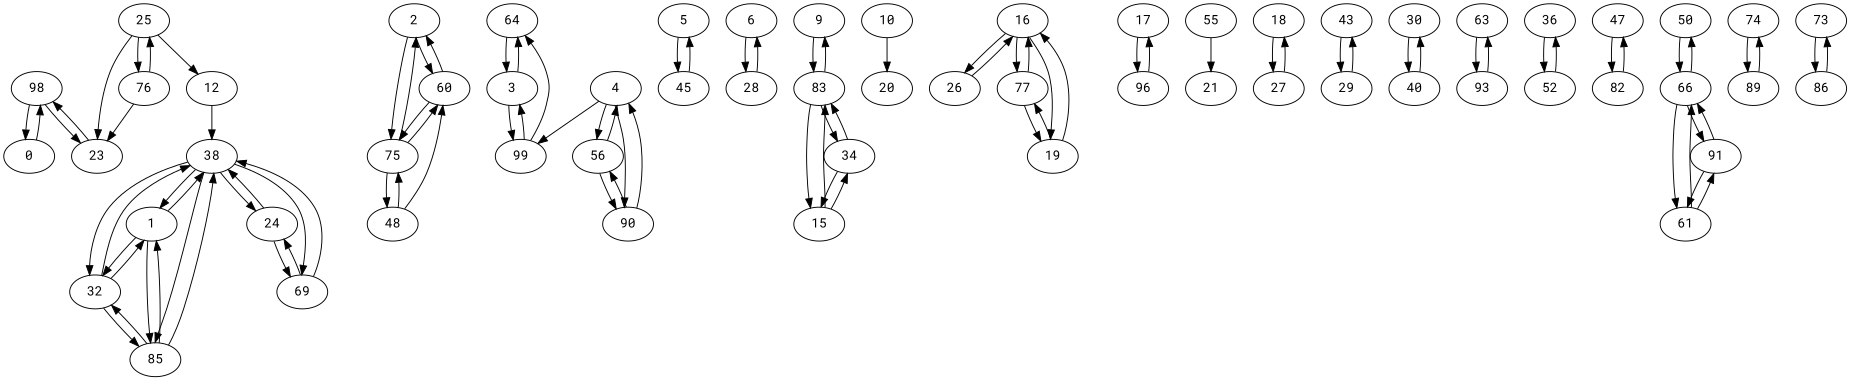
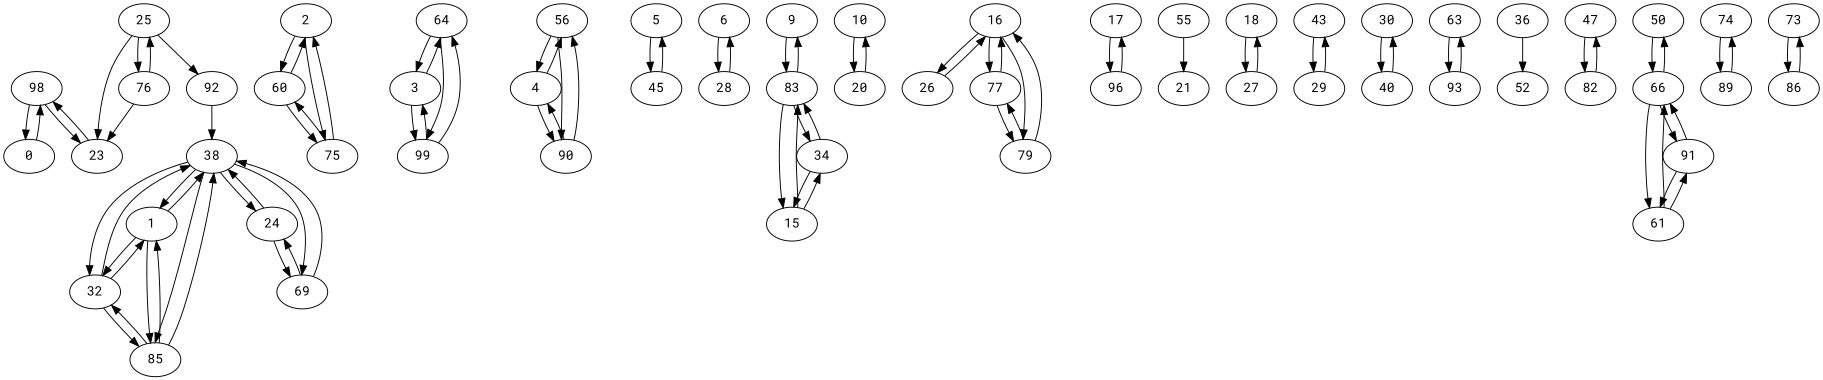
edge "20" -> "10": added
edge "52" -> "36": removed
node "12": label "12" -> "92"
edge "4" -> "99": now "64" -> "99"
node "19": label "19" -> "79"
node "48": removed
